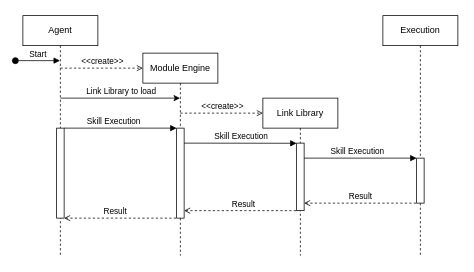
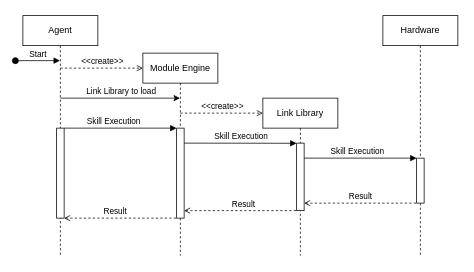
node "Execution": label "Execution" -> "Hardware"
